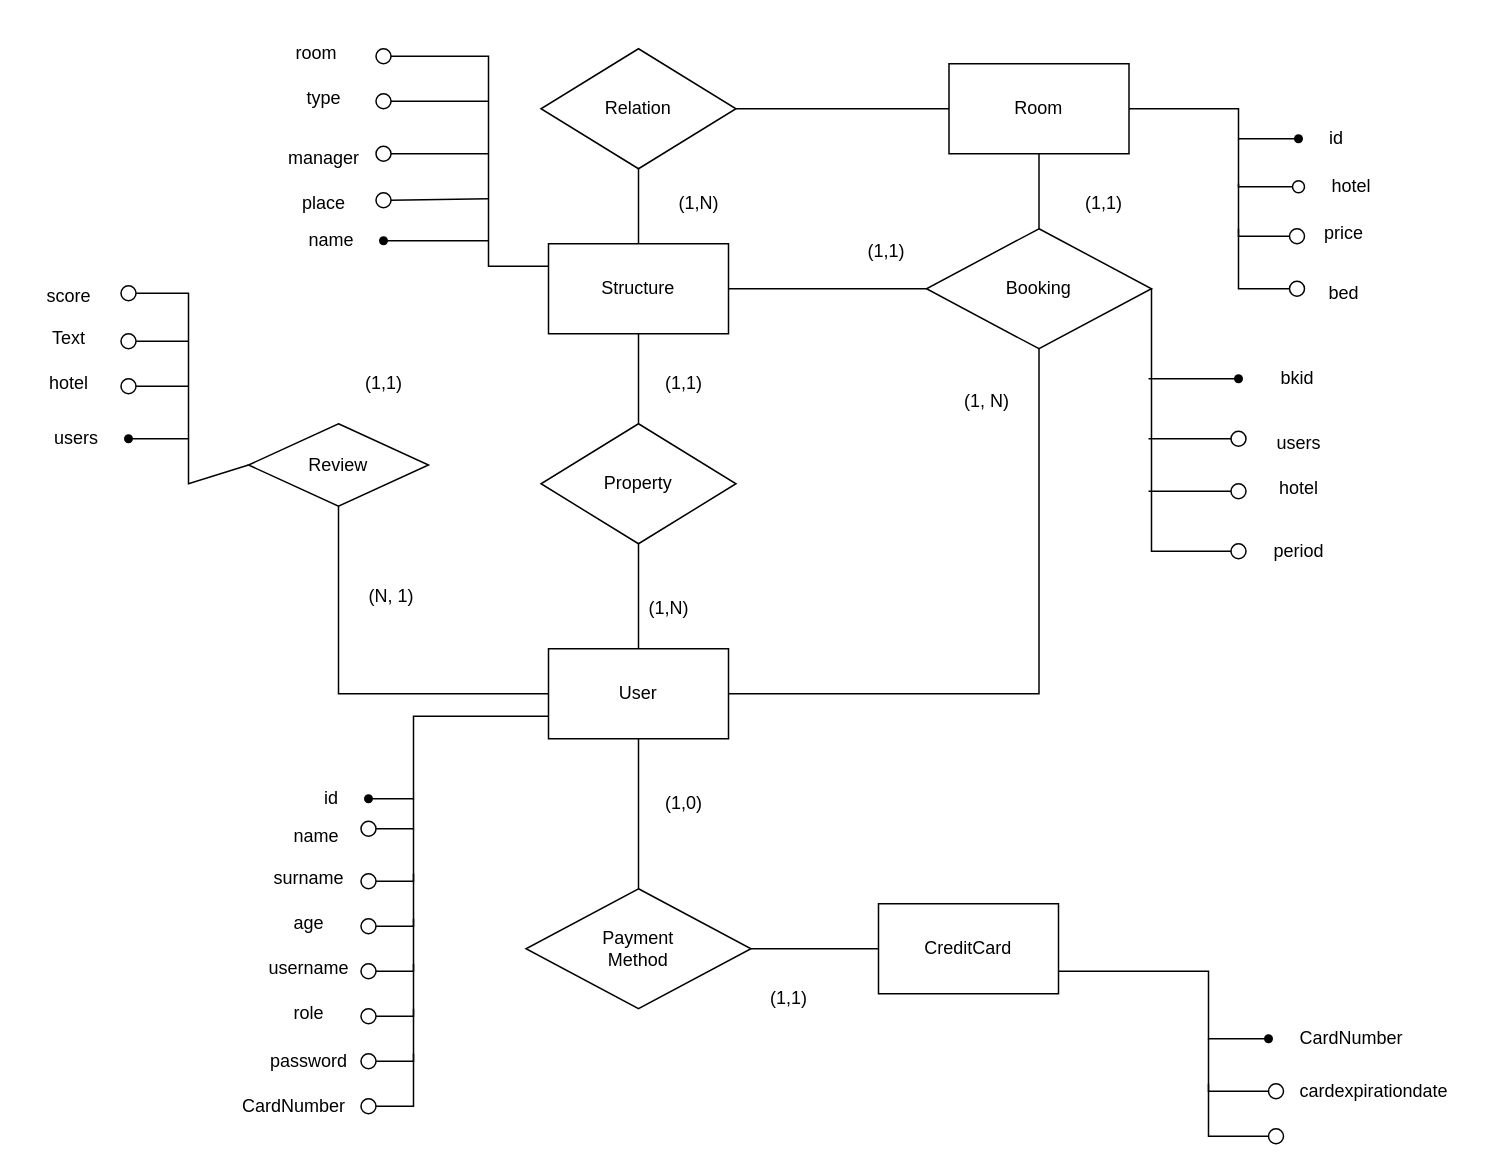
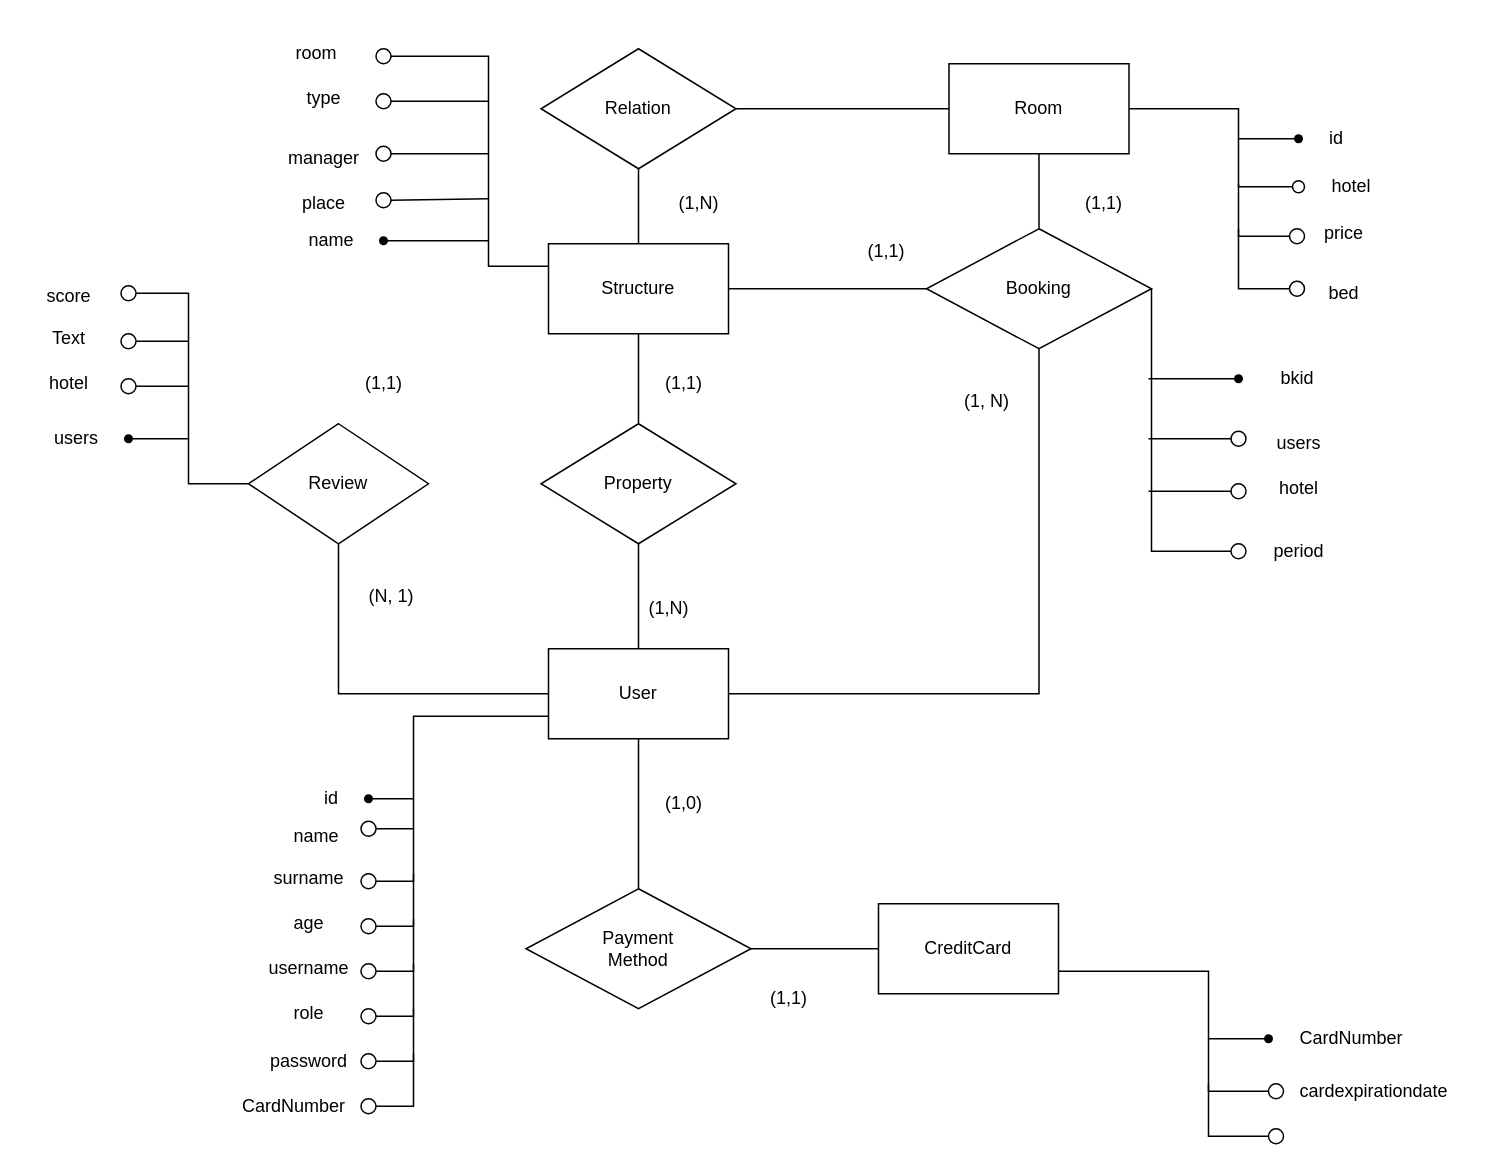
node "Review": size 180x83 -> 180x120
